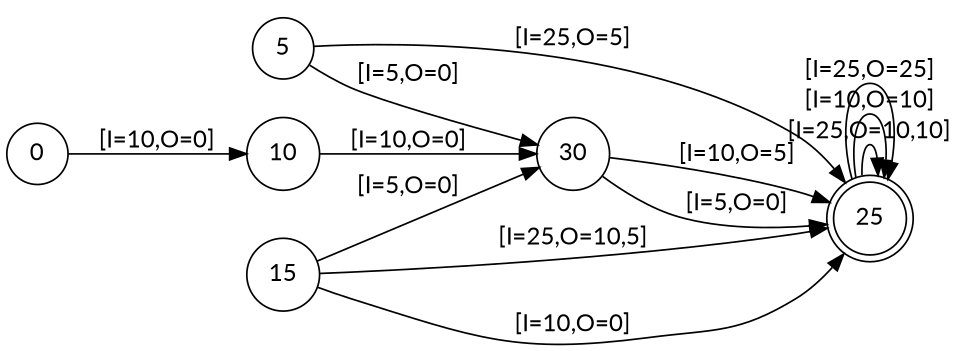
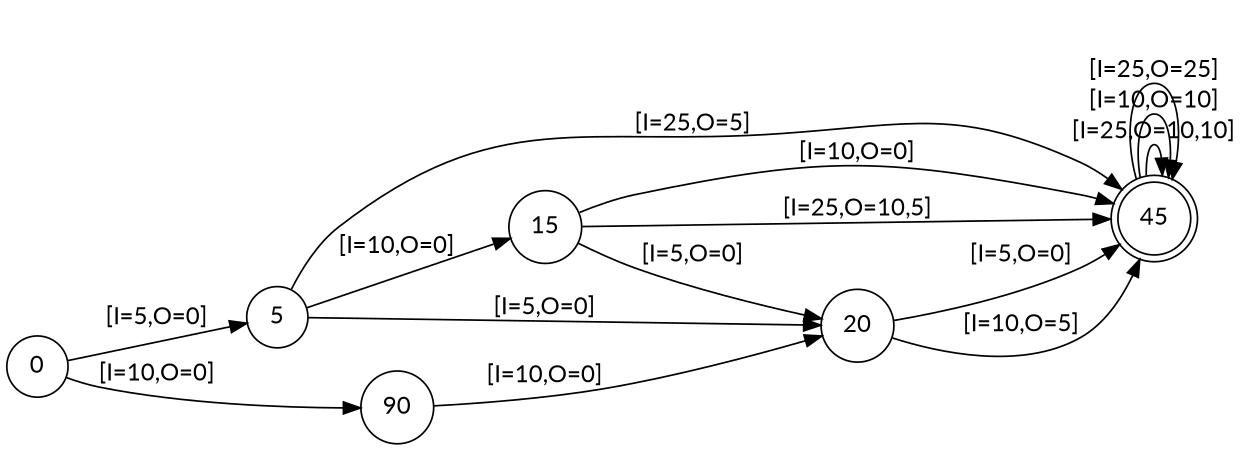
node "10": label "10" -> "90"
node "30": label "30" -> "20"
node "25": label "25" -> "45"
edge "5" -> "15": added, label "[I=10,O=0]"
edge "0" -> "5": added, label "[I=5,O=0]"
